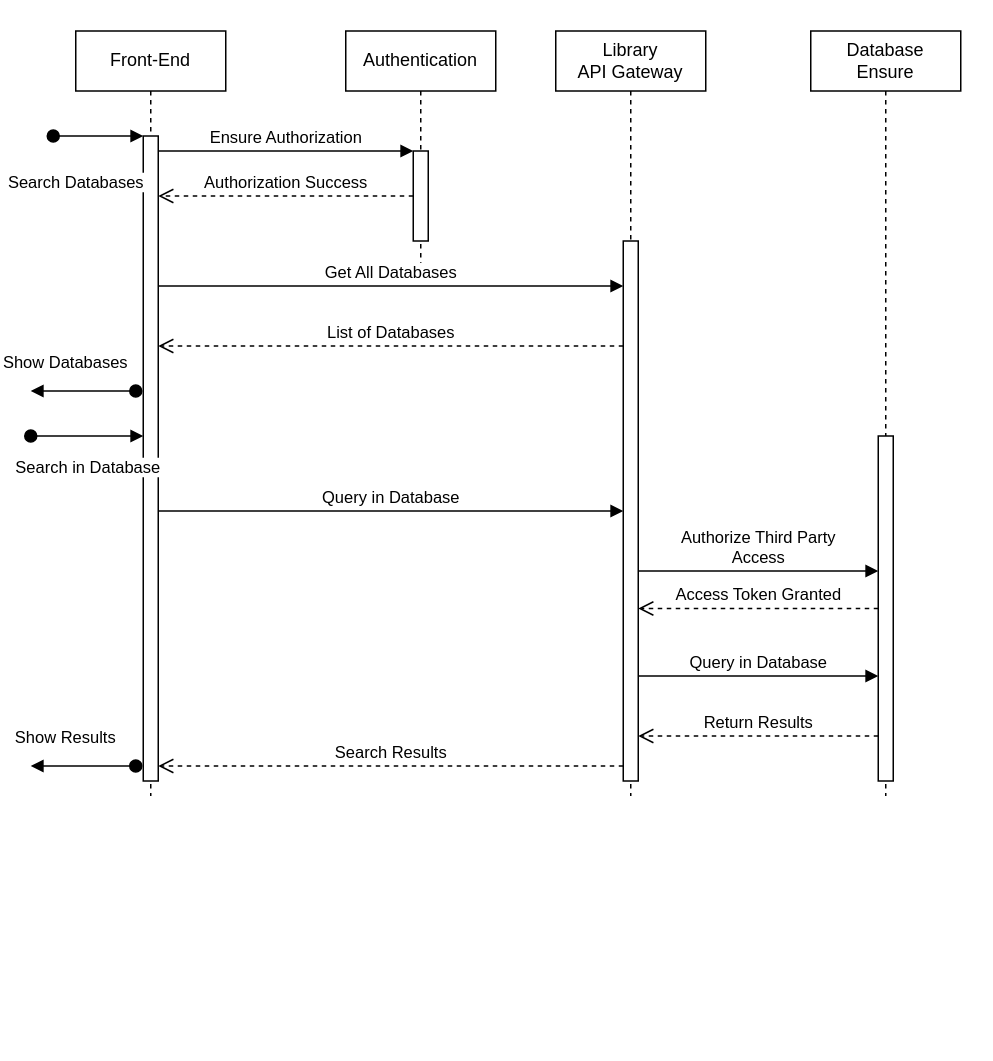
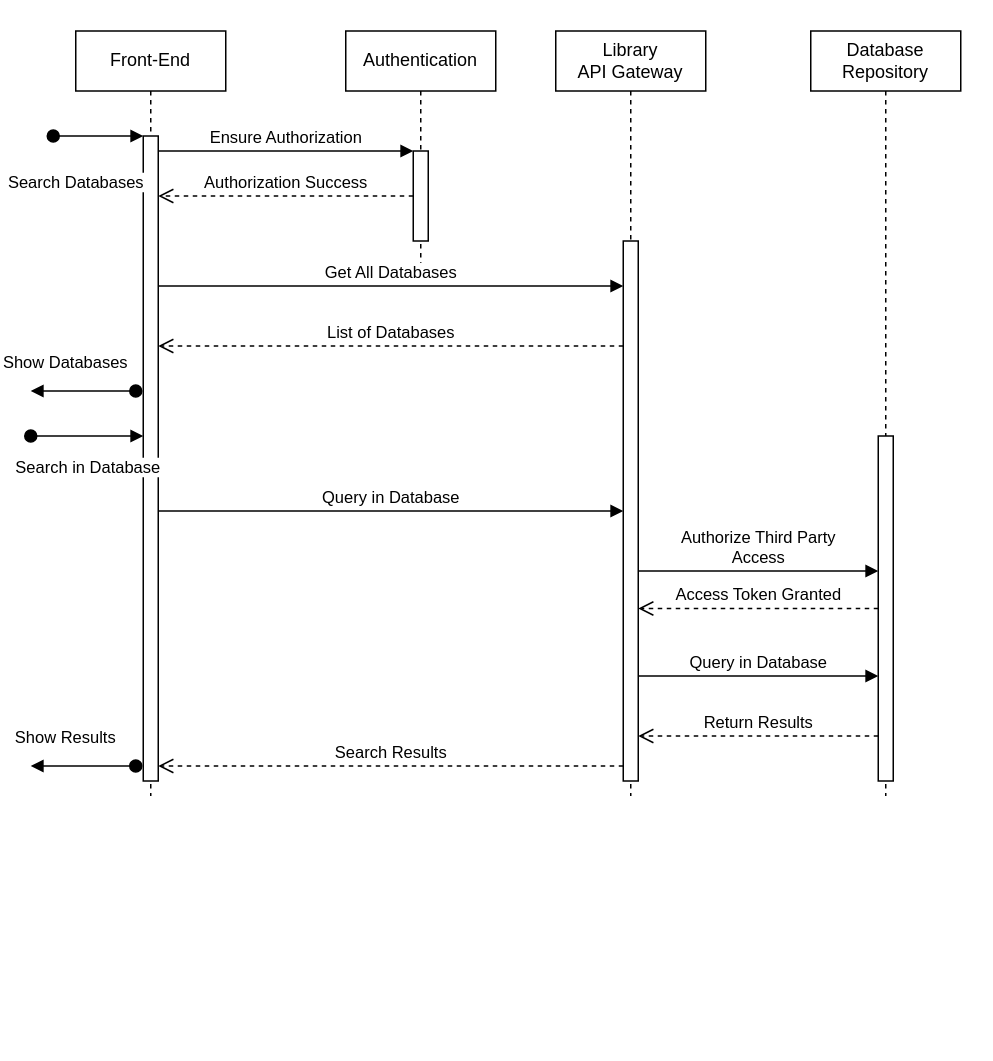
node "Database Ensure": label "Database Ensure" -> "Database Repository"
